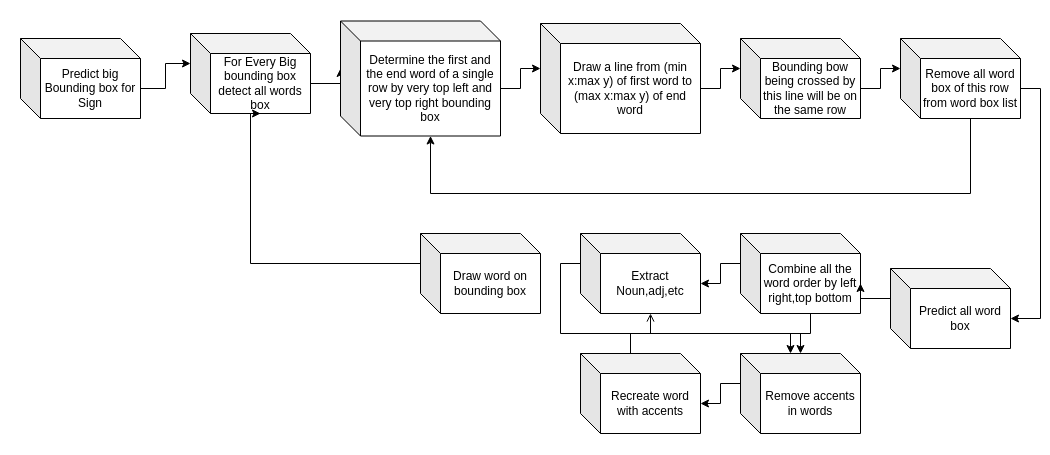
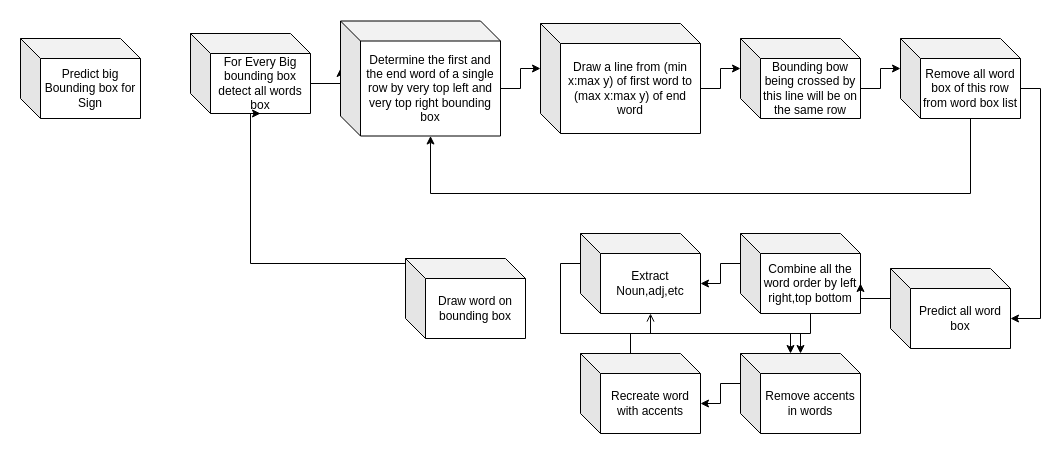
edge "Predict big Bounding box for Sign" -> "For Every Big bounding box detect all words box": removed
node "Draw word on bounding box": moved (481, 274) -> (466, 299)
